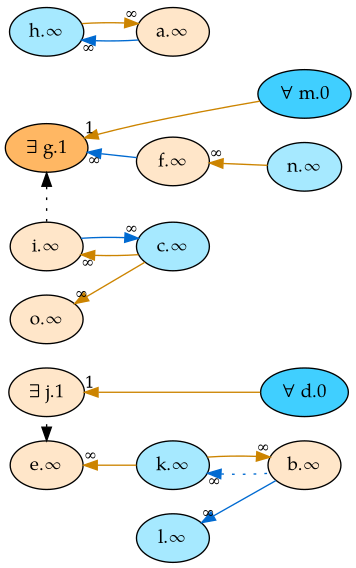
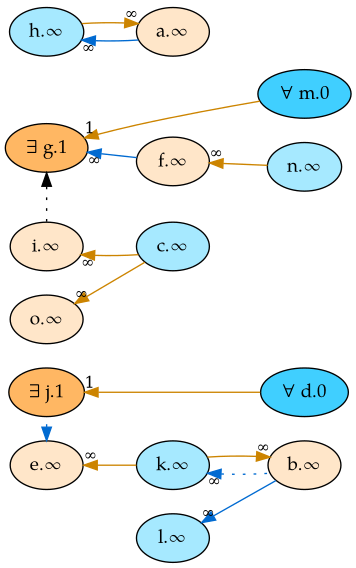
edge "i.∞" -> "c.∞": removed
node "∃ j.1": fillcolor #ffe6c9 -> #ffb763
edge "∃ j.1" -> "e.∞": color black -> #006ad1
